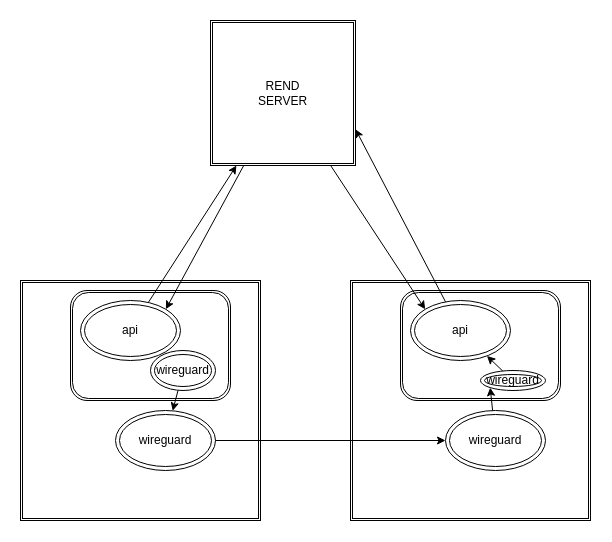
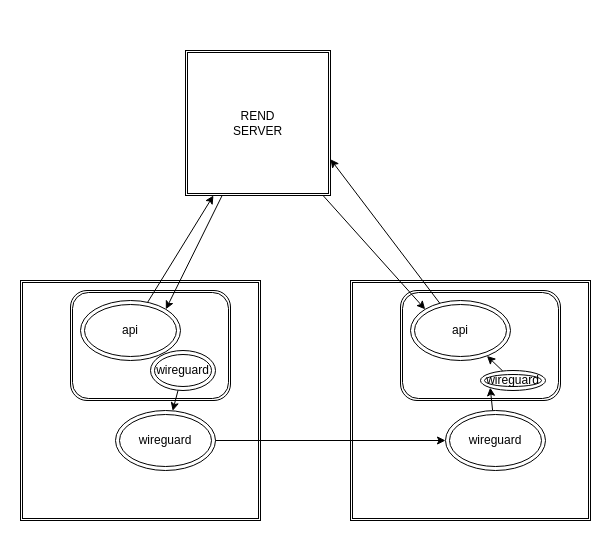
node "REND SERVER": moved (283, 93) -> (258, 123)
